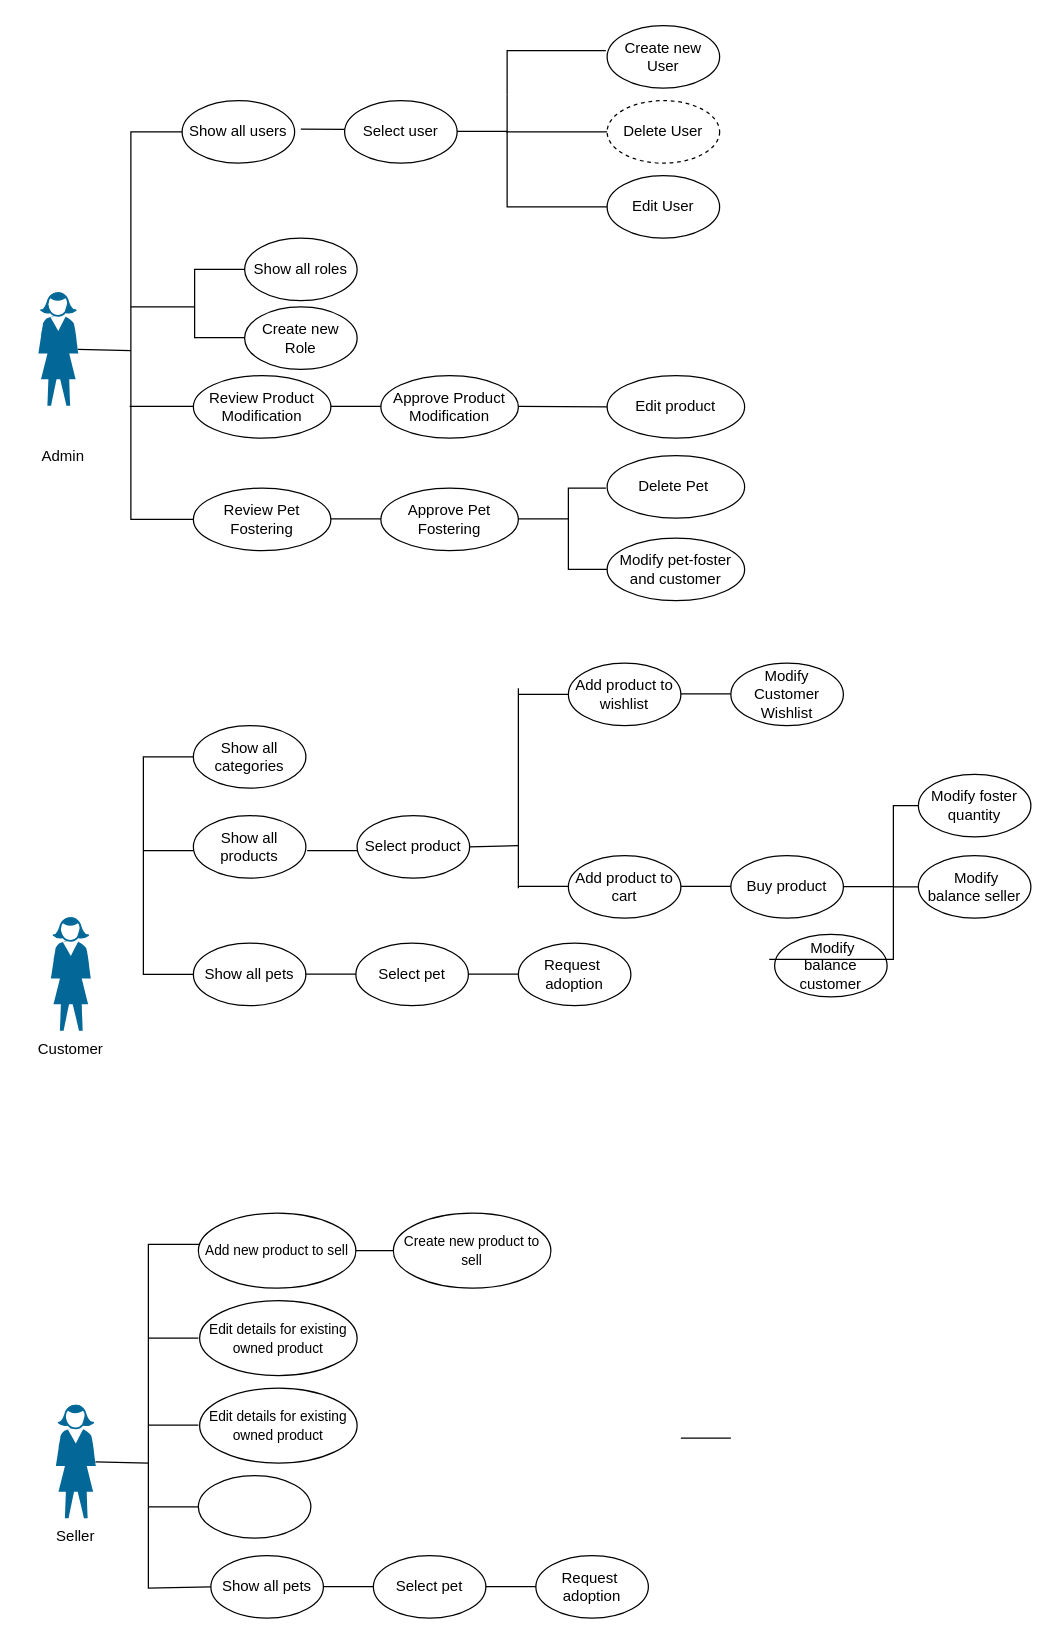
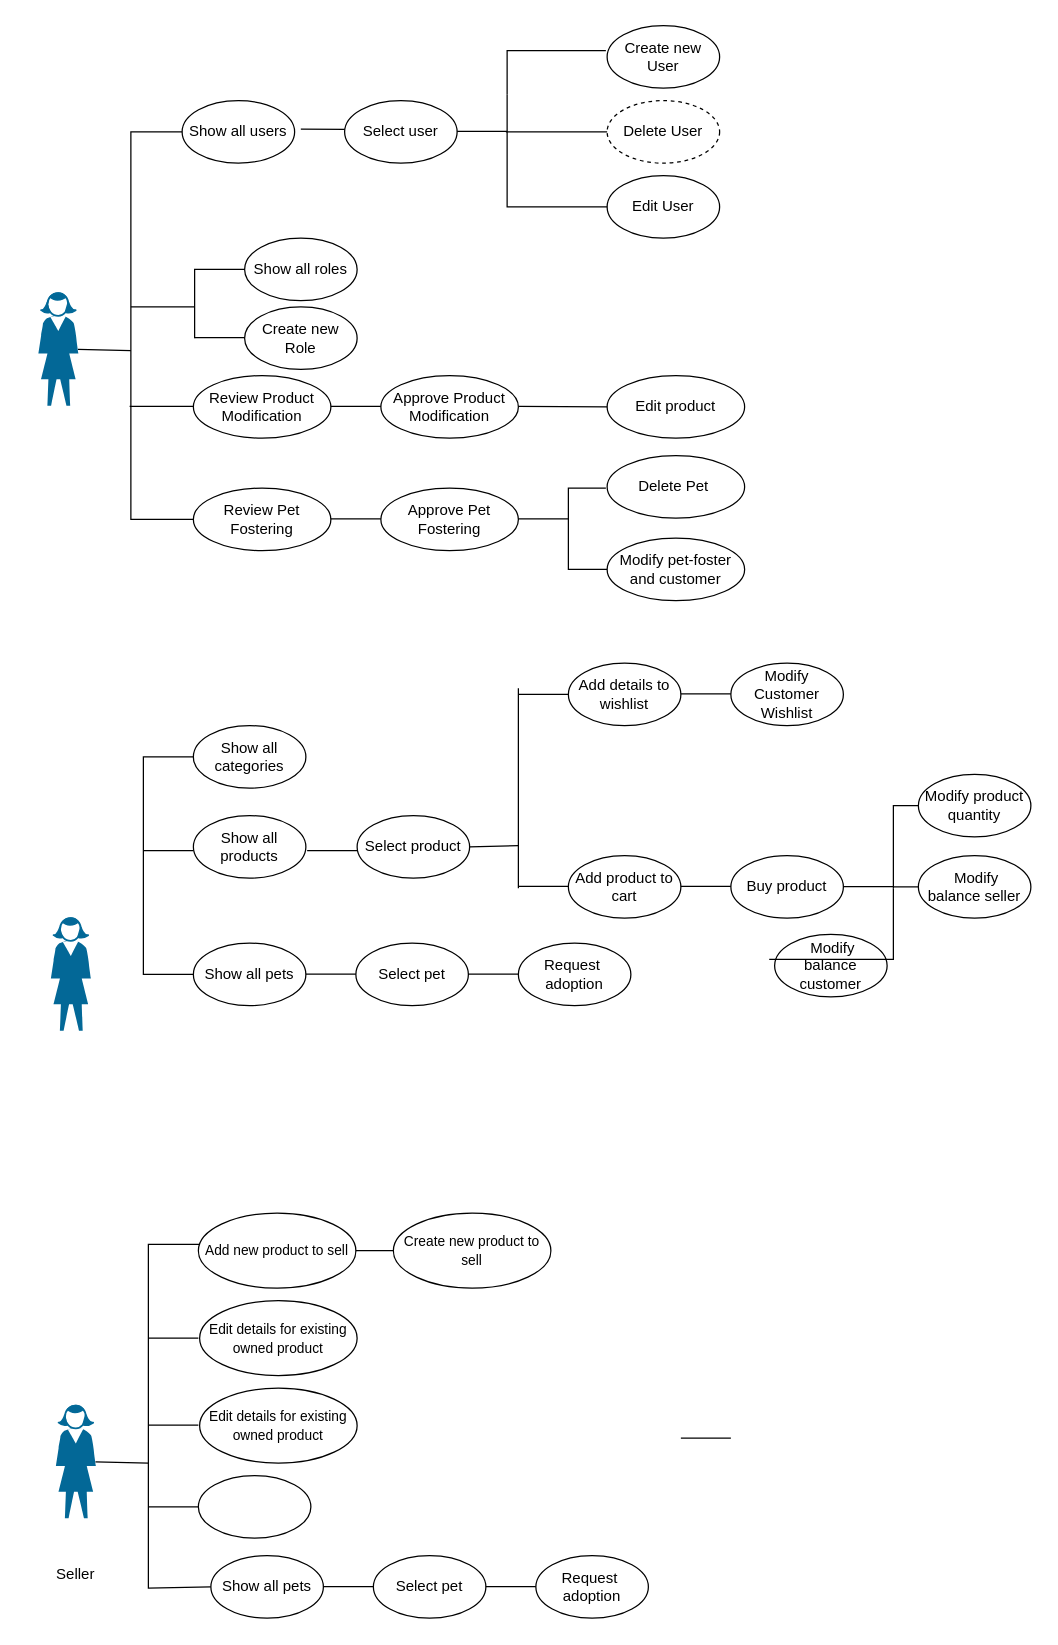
node "Admin": removed
node "Add product to wishlist": label "Add product to wishlist" -> "Add details to wishlist"
node "Modify foster quantity": label "Modify foster quantity" -> "Modify product quantity"
node "Customer": removed
node "Seller": moved (76, 1537) -> (76, 1574)
